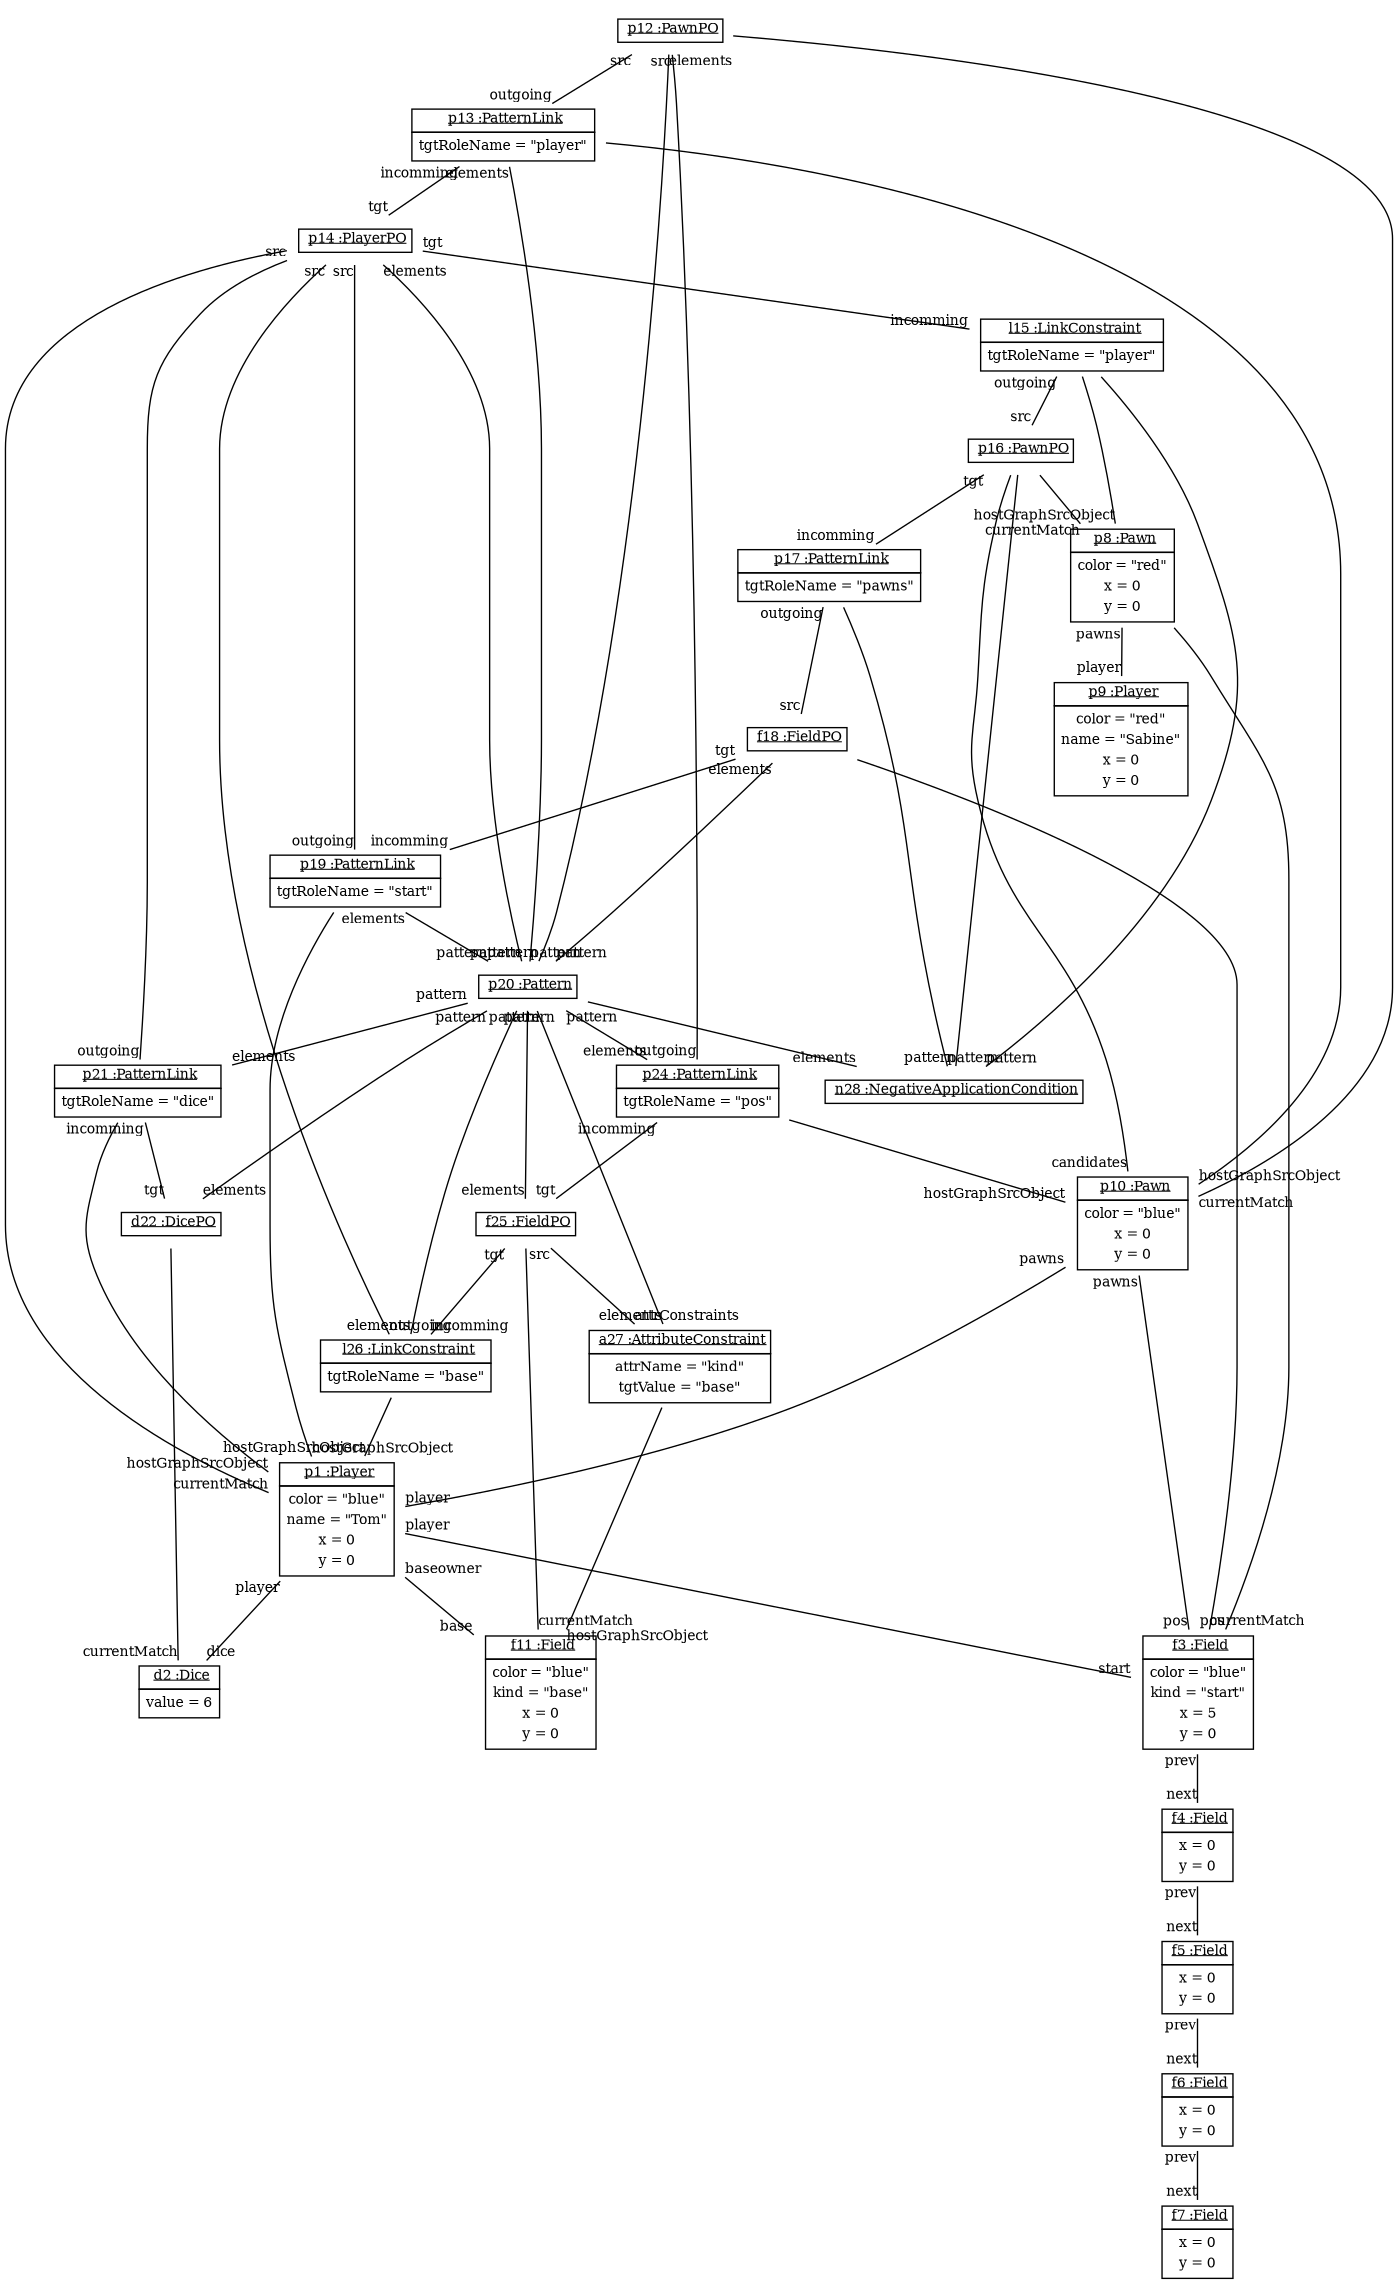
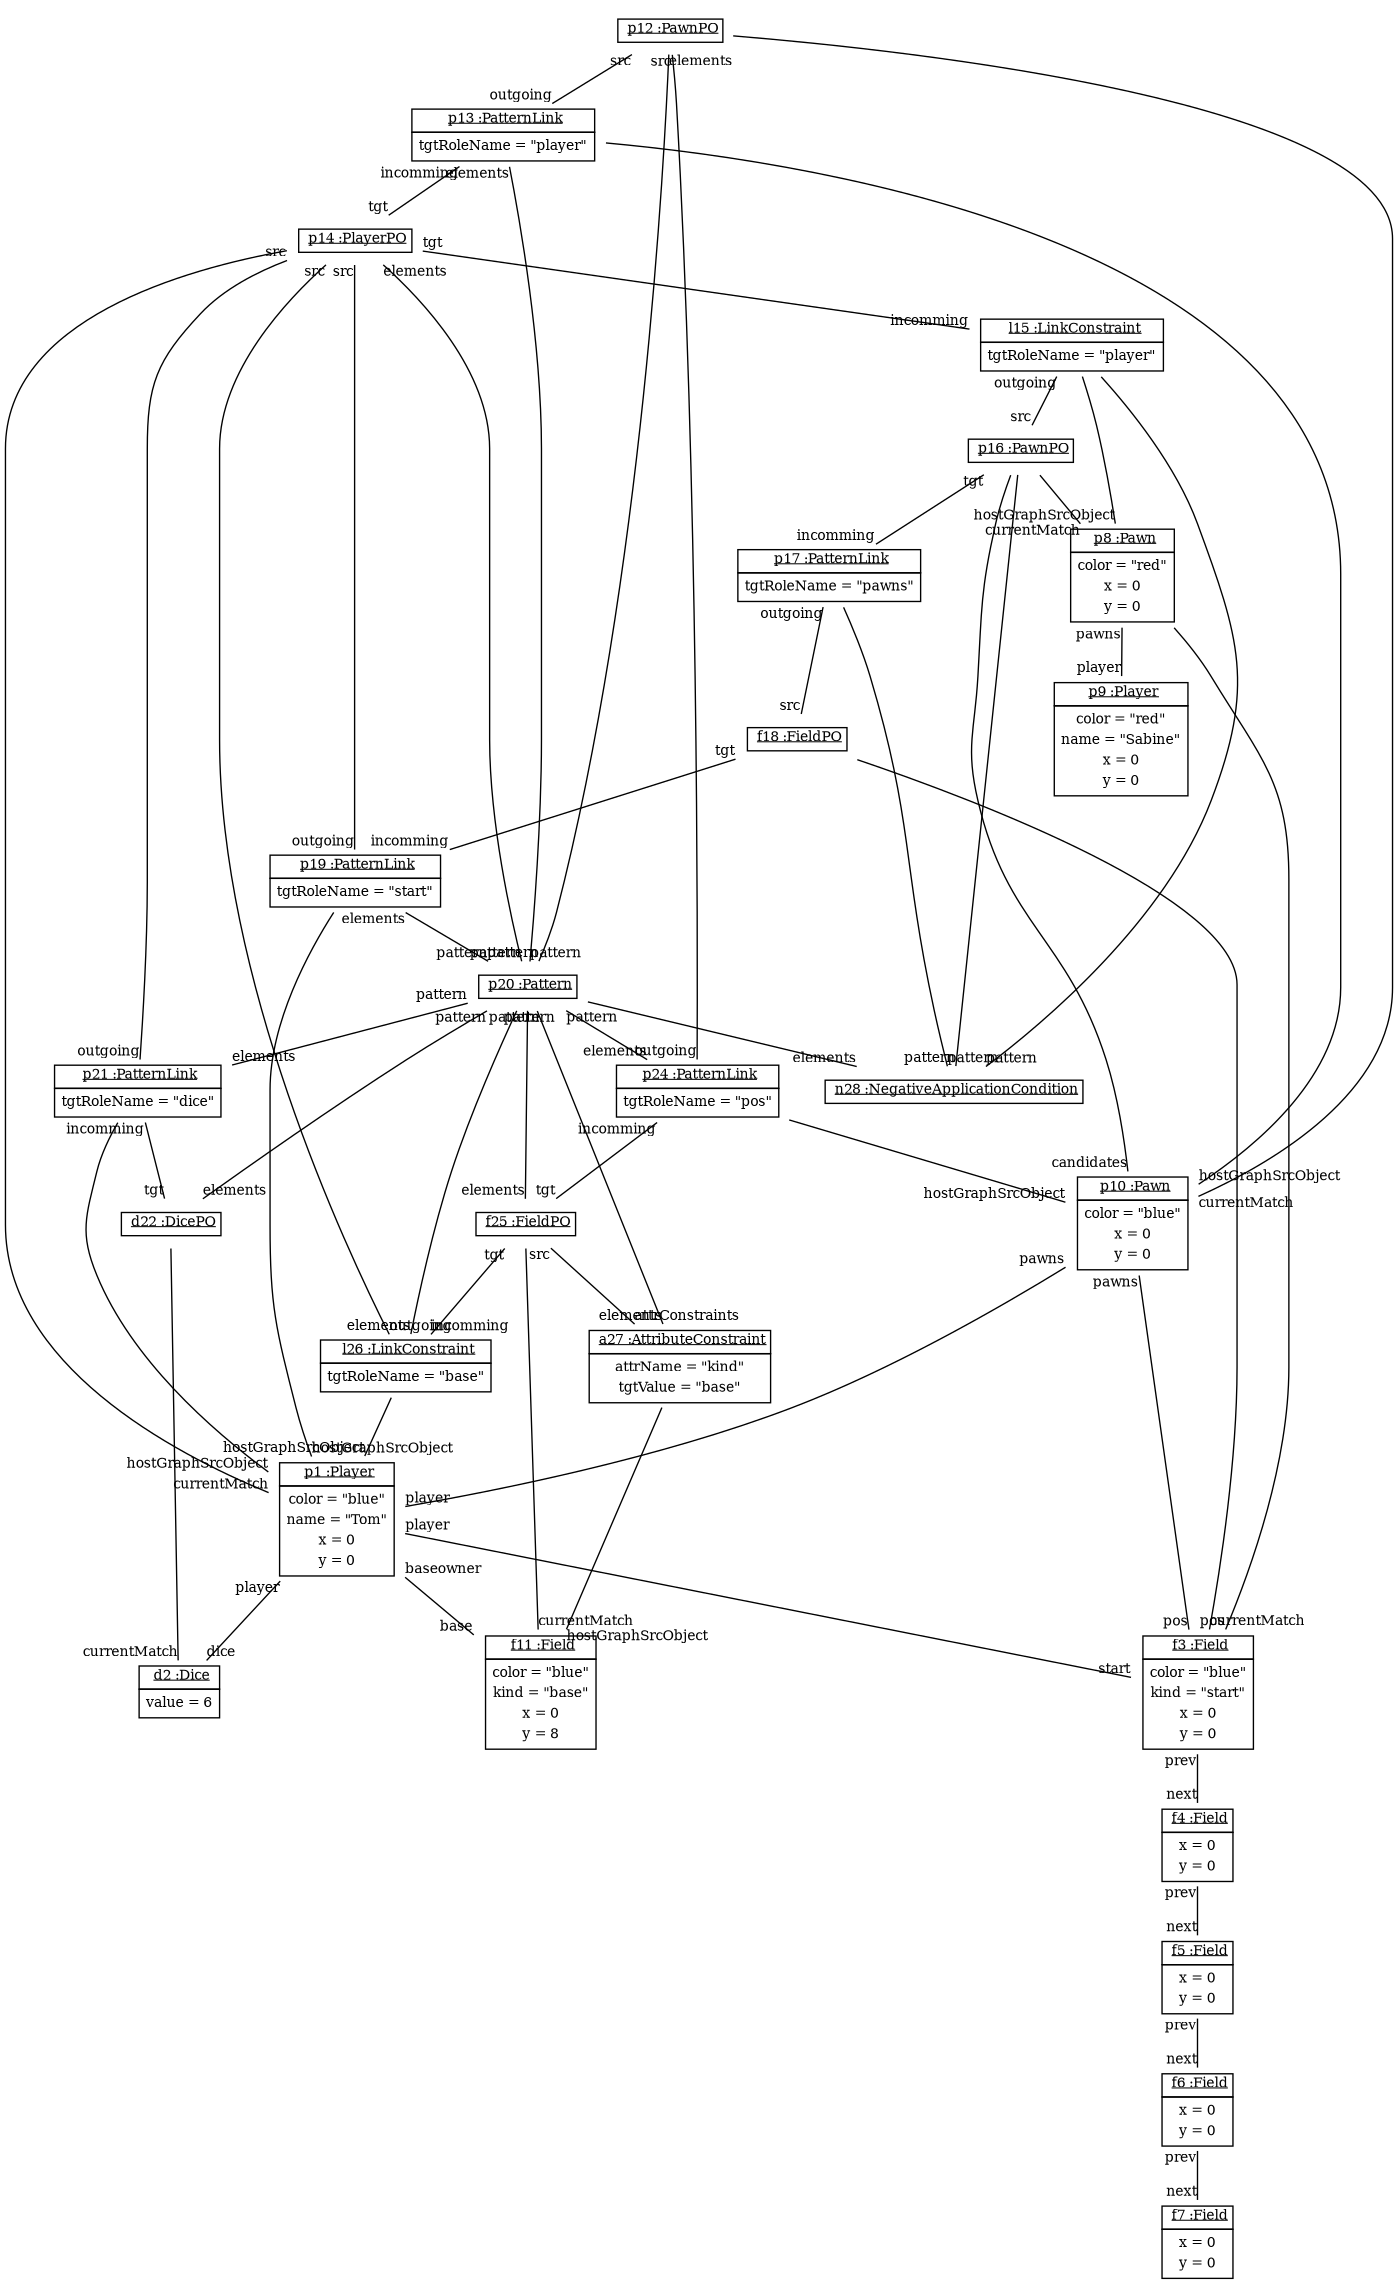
edge "f18 :FieldPO" -- "p20 :Pattern": removed
node "f3 :Field": text "x = 5" -> "x = 0"
node "f11 :Field": text "y = 0" -> "y = 8"
